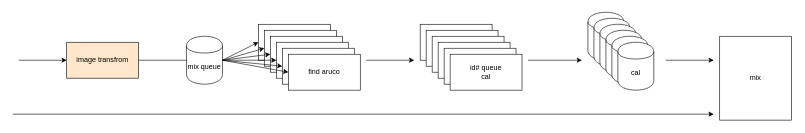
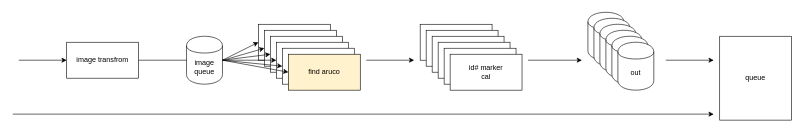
node "image transfrom": fillcolor #ffe6cc -> #ffffff
node "mix queue": label "mix queue" -> "image queue"
node "find aruco": fillcolor #ffffff -> #fff2cc
node "id# queue cal": label "id# queue cal" -> "id# marker cal"
node "cal": label "cal" -> "out"
node "mix": label "mix" -> "queue"
